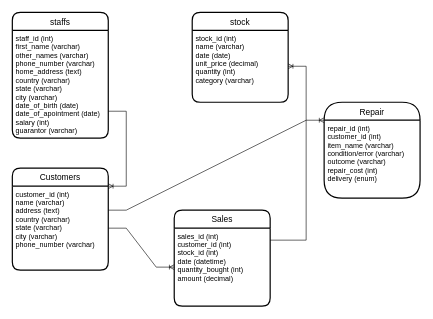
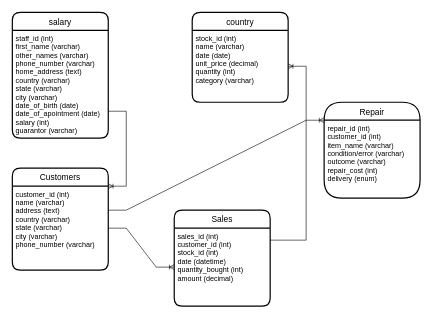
node "staffs": label "staffs" -> "salary"
node "stock": label "stock" -> "country"
